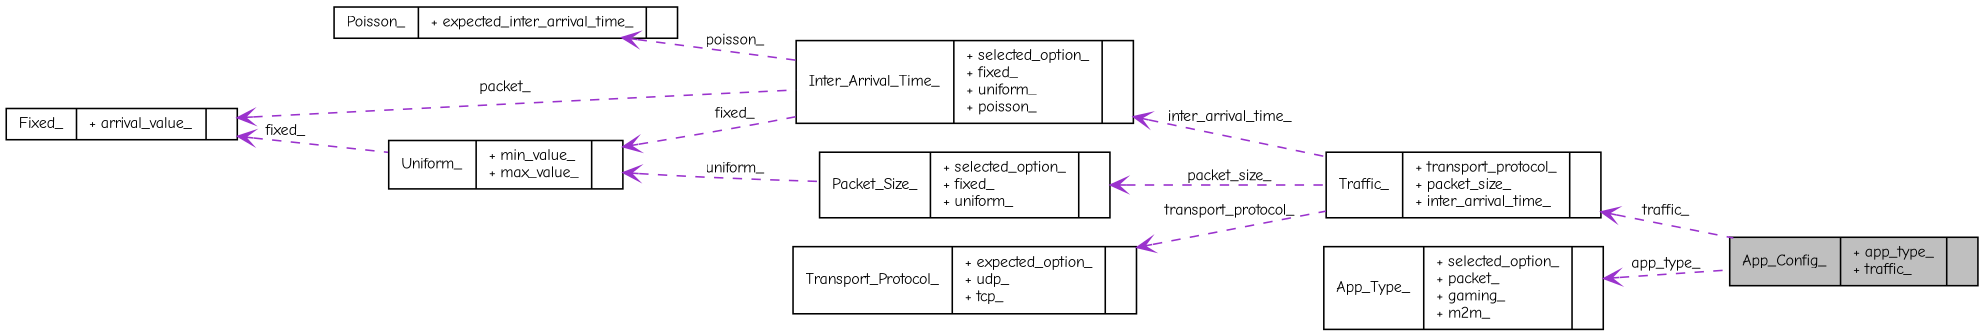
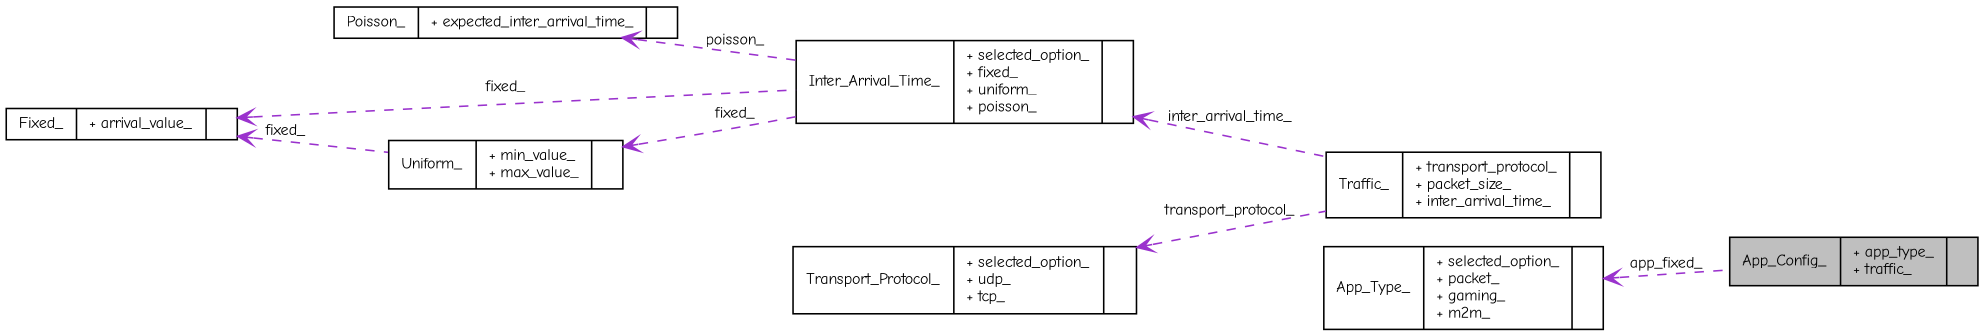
edge "Inter_Arrival_Time_" -> "Fixed_": label "packet_" -> "fixed_"
node "Packet_Size_": removed
edge "App_Config_" -> "Traffic_": removed, label "traffic_"
node "Transport_Protocol_": text "+ expected_option_" -> "+ selected_option_"
edge "App_Config_" -> "App_Type_": label "app_type_" -> "app_fixed_"
